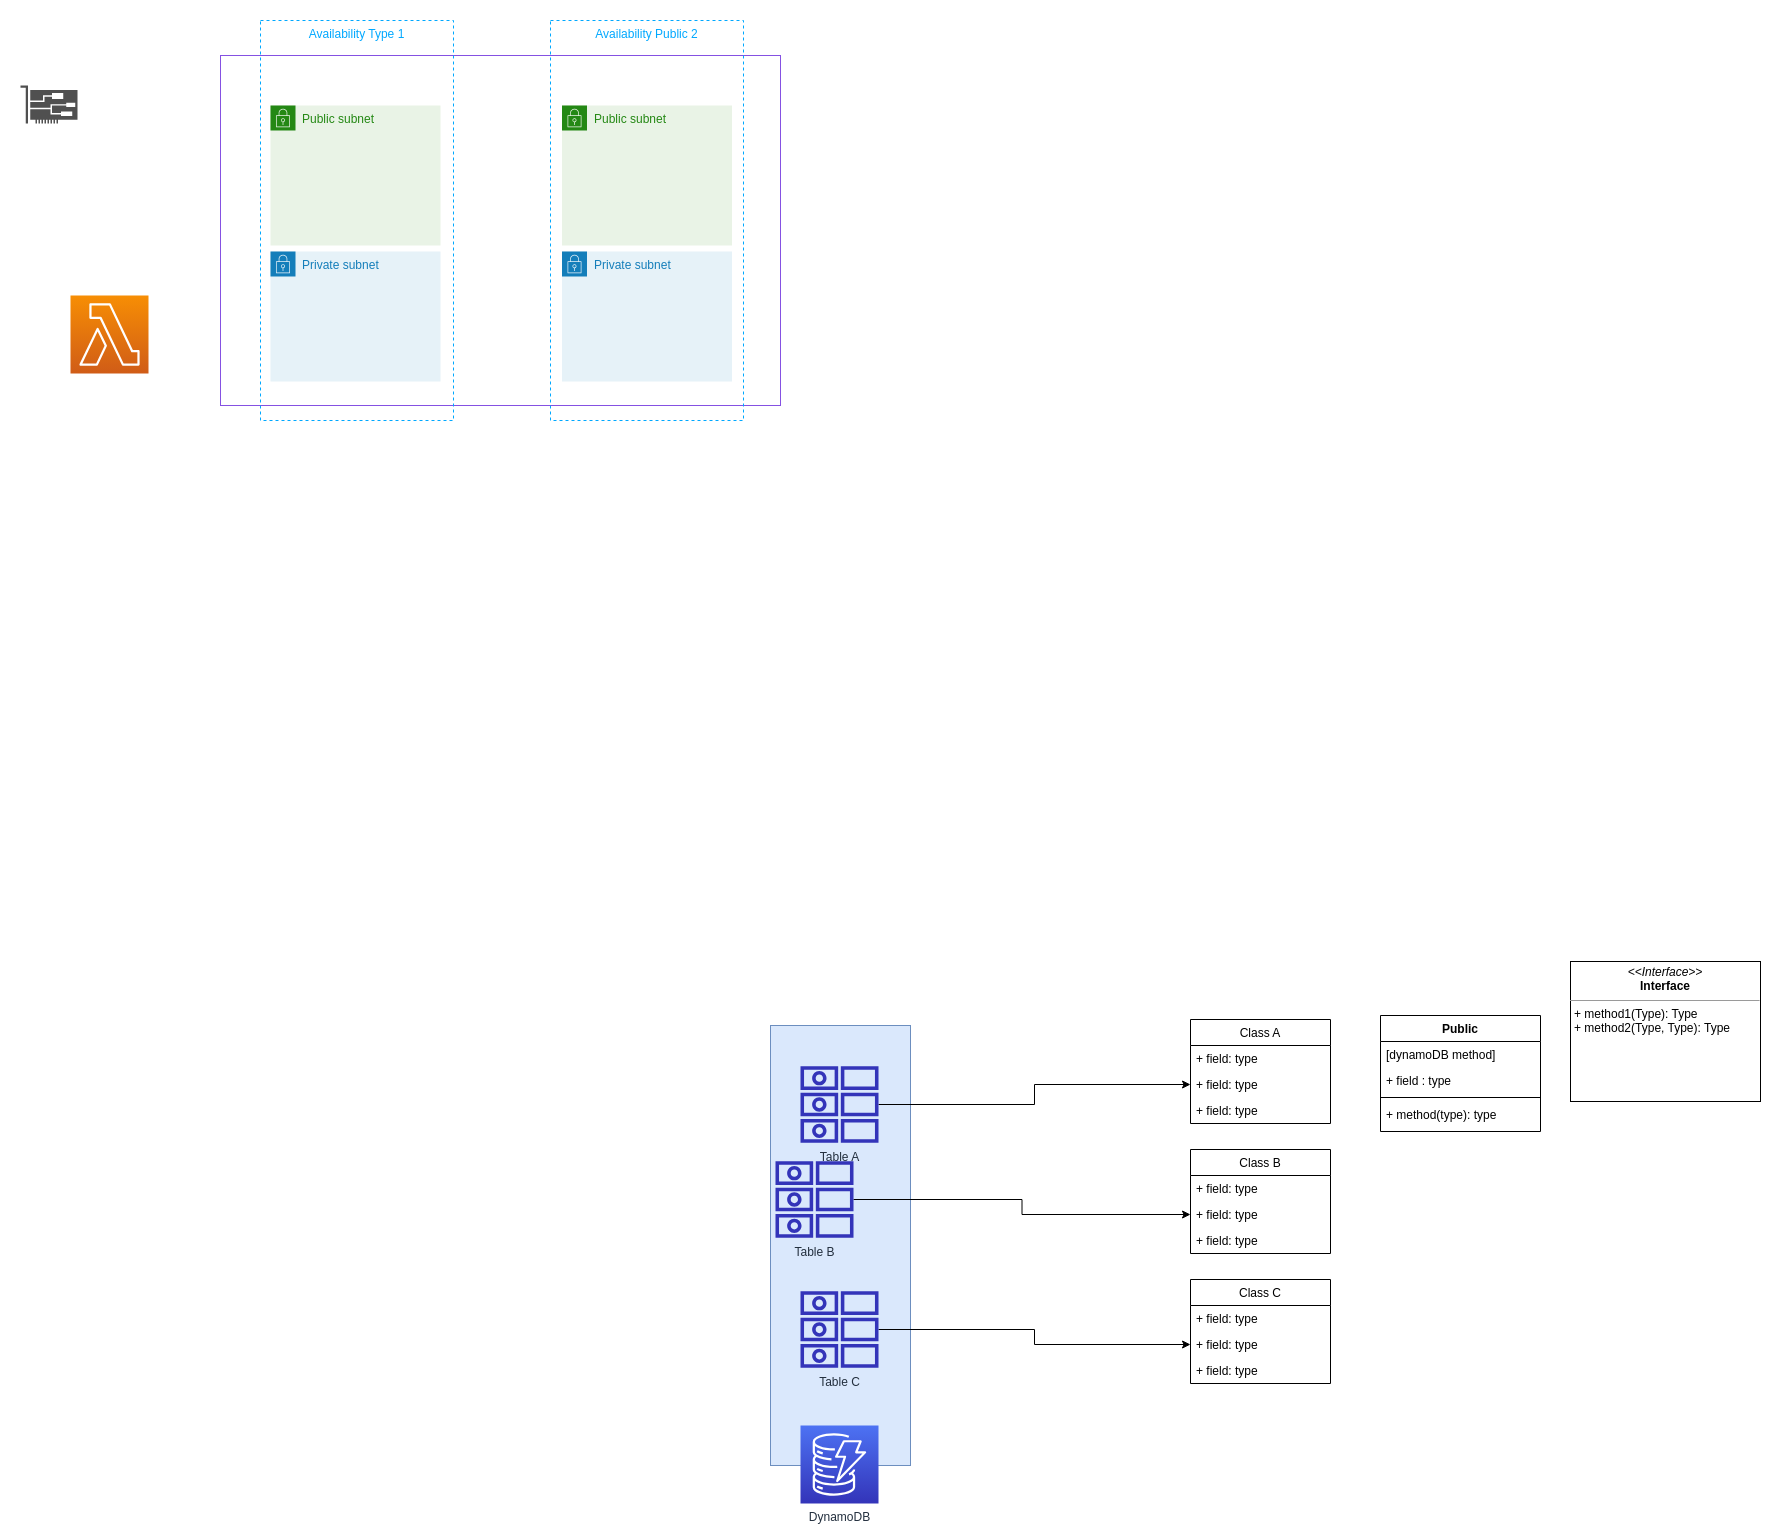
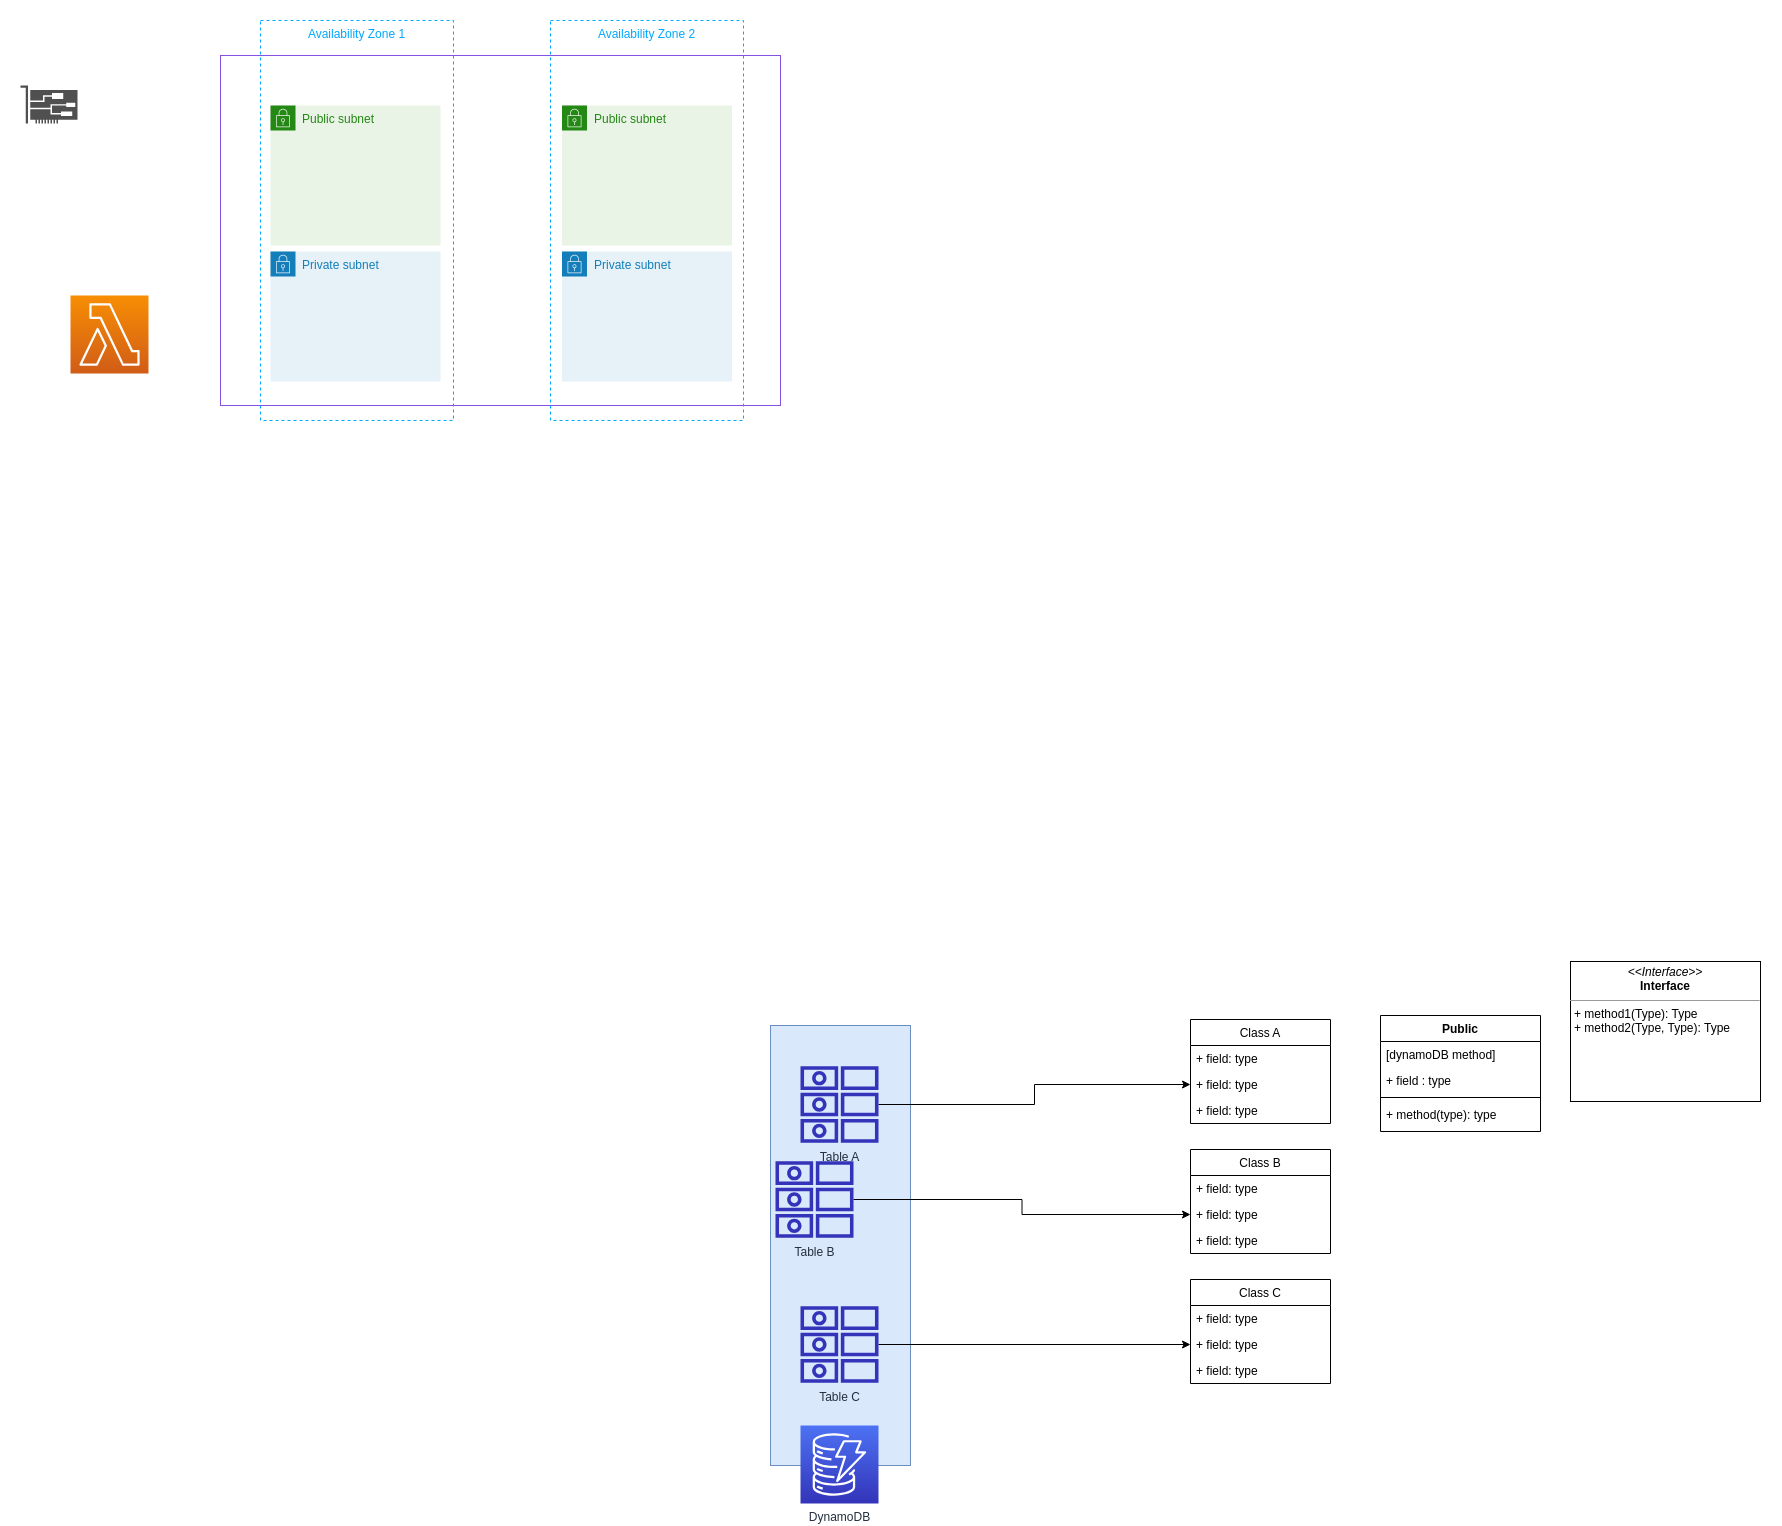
node "Availability Type 1": label "Availability Type 1" -> "Availability Zone 1"
node "Availability Public 2": label "Availability Public 2" -> "Availability Zone 2"
node "Table C": moved (840, 1330) -> (840, 1345)
